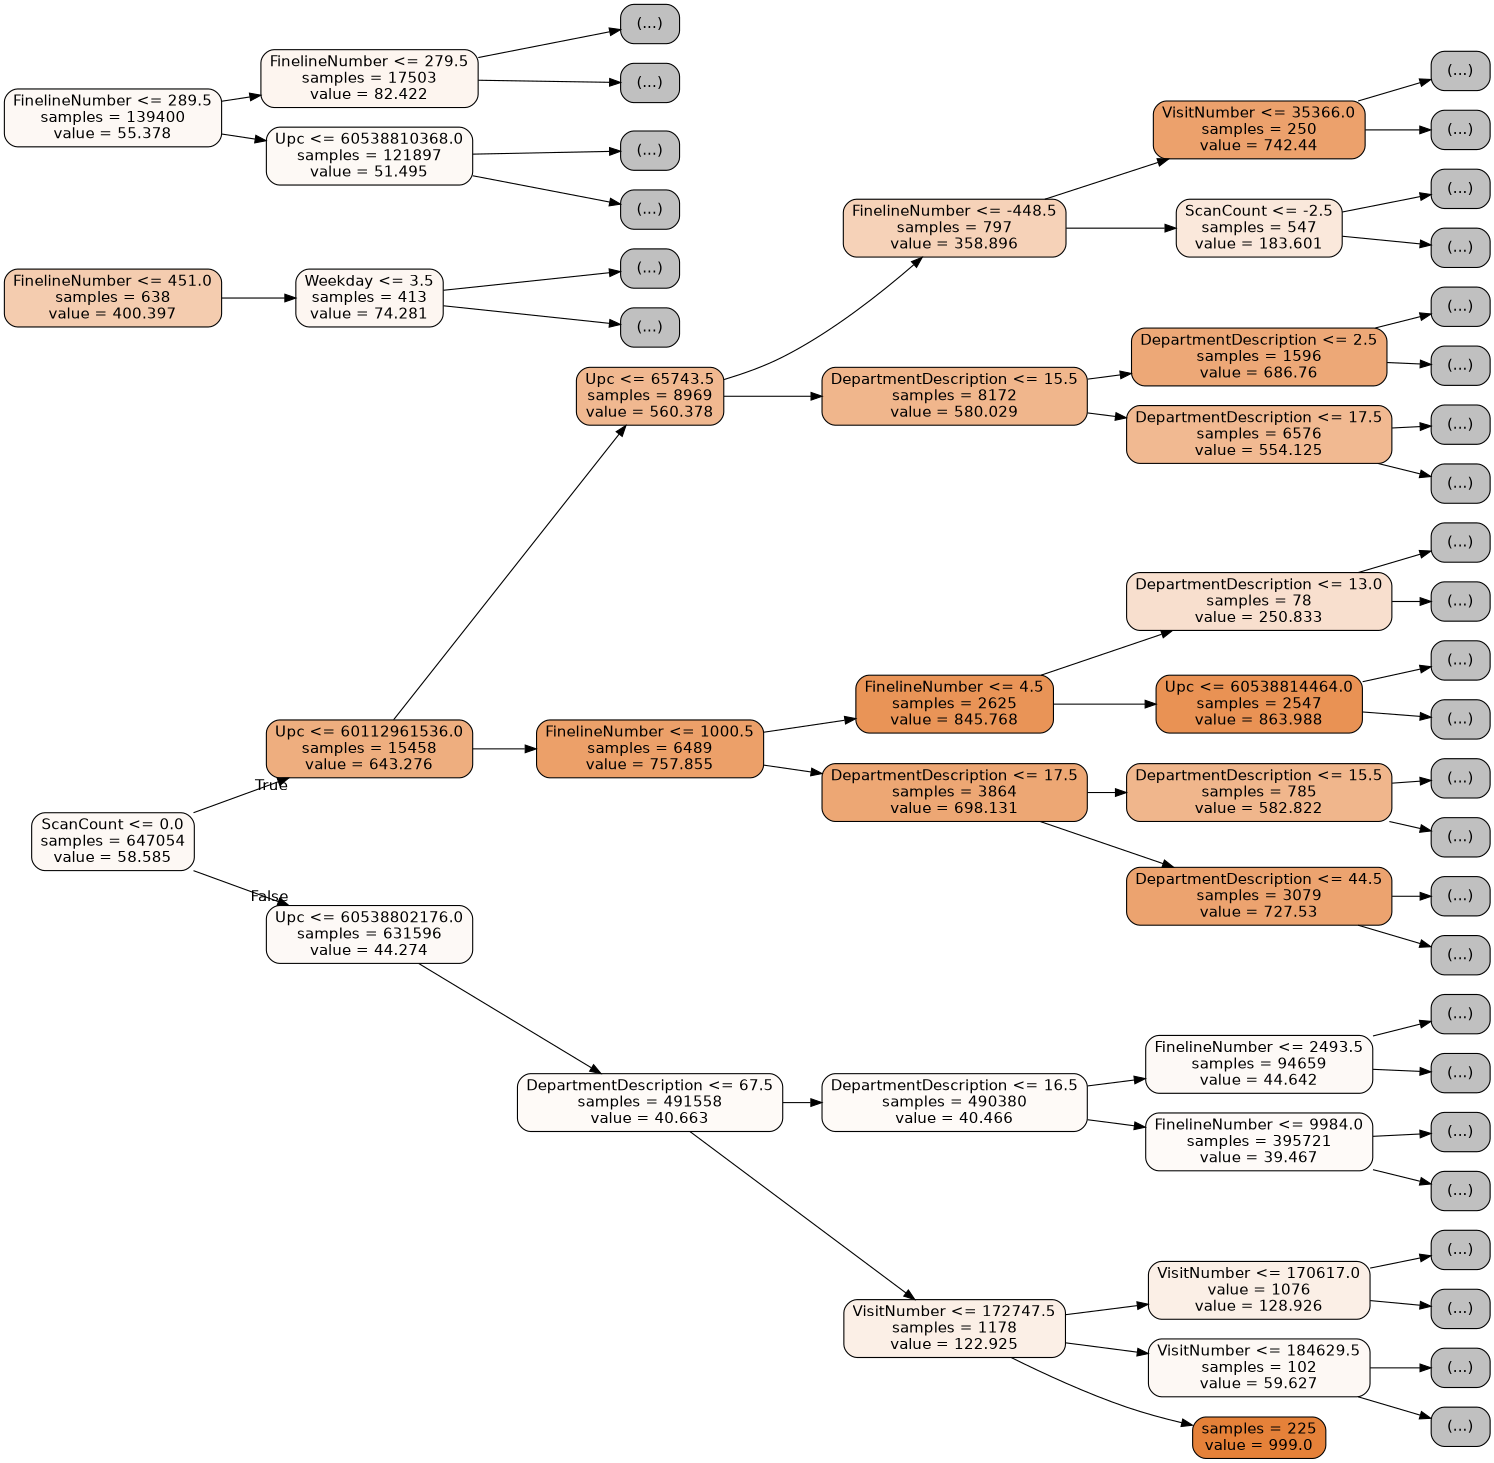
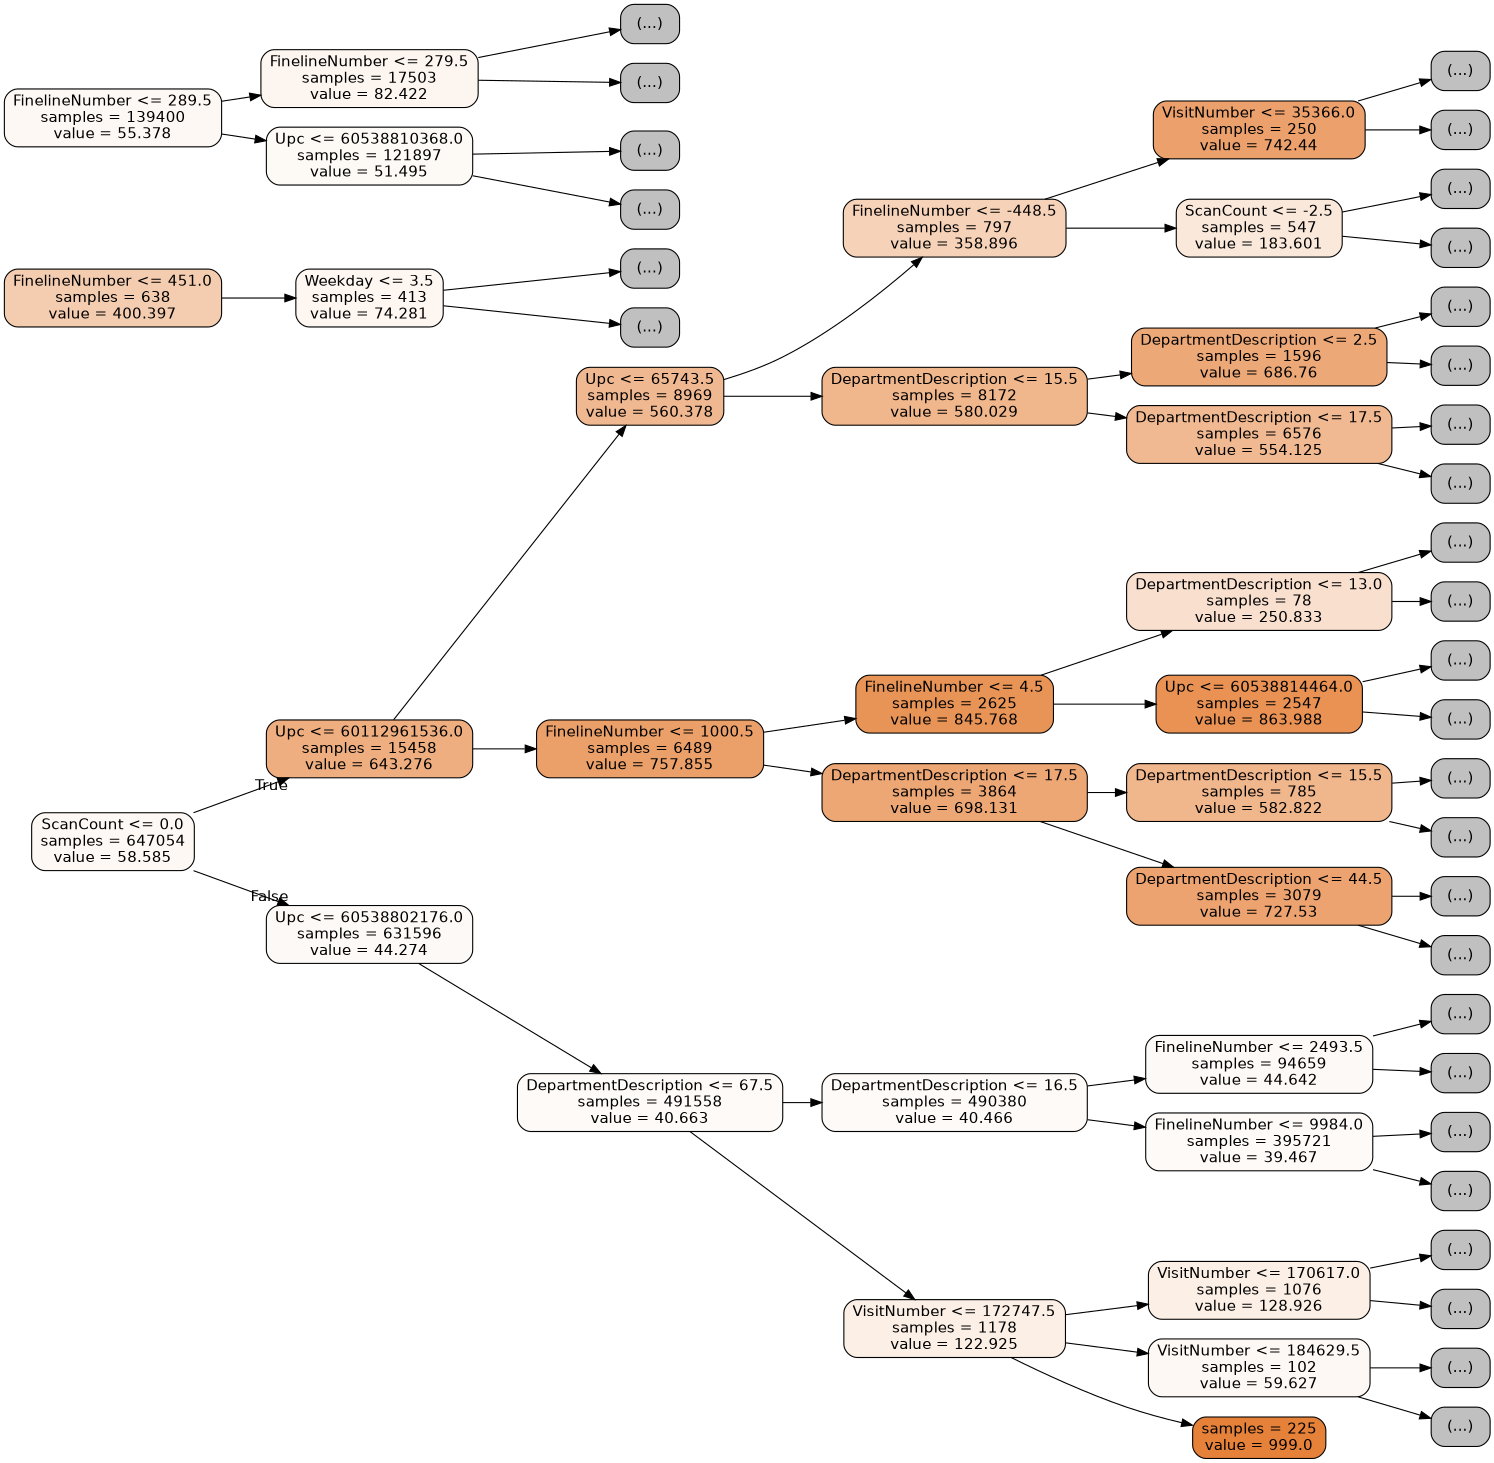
node "VisitNumber <= 170617.0 value = 1076 value = 128.926": label "VisitNumber <= 170617.0 value = 1076 value = 128.926" -> "VisitNumber <= 170617.0 samples = 1076 value = 128.926"
